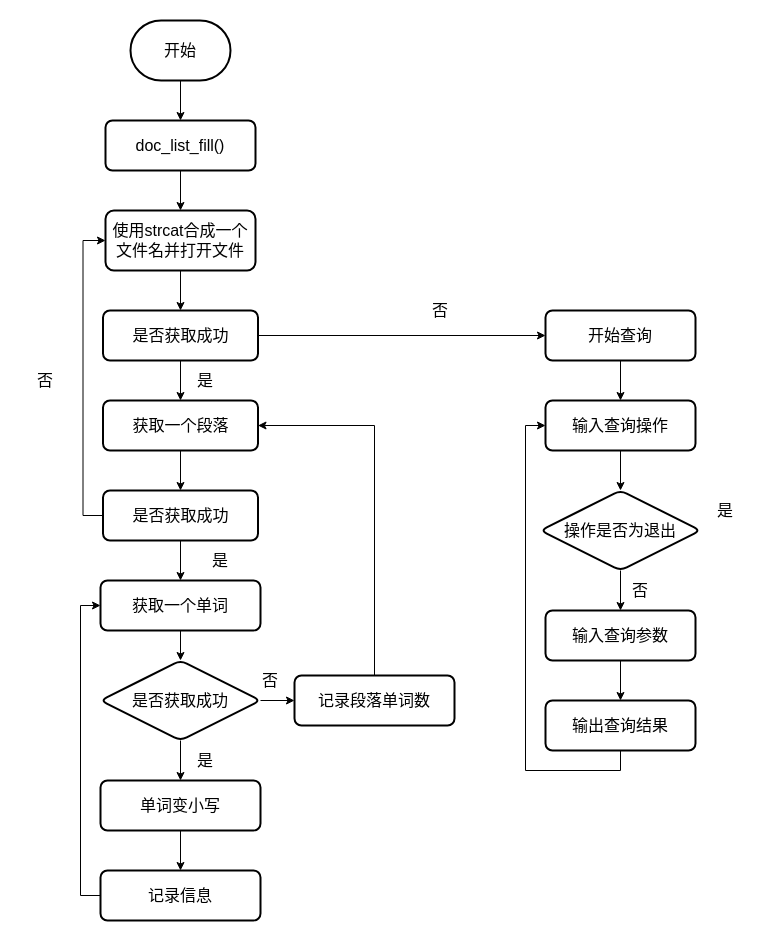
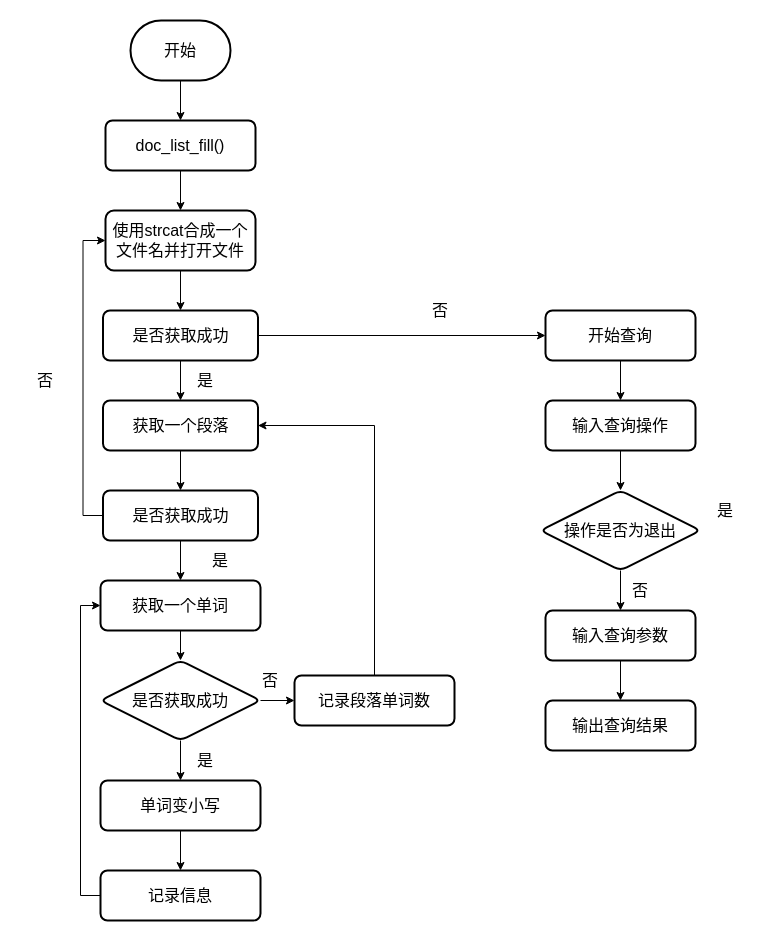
edge "输出查询结果" -> "输入查询操作": removed
